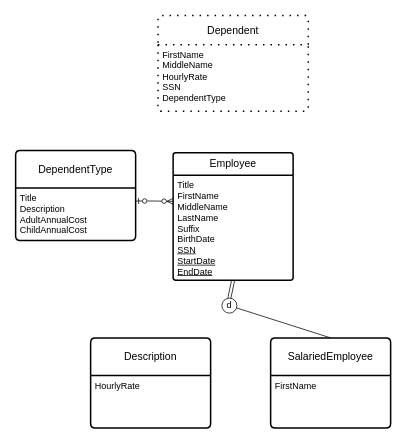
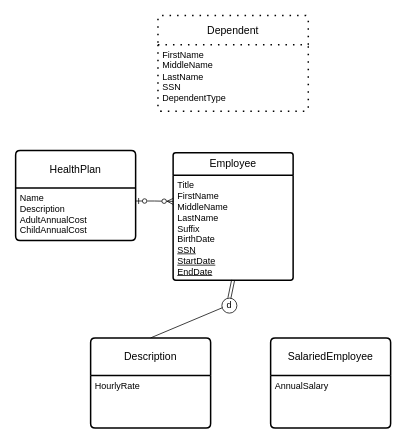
node "FirstName MiddleName HourlyRate SSN DependentType": label "FirstName MiddleName HourlyRate SSN DependentType" -> "FirstName MiddleName LastName SSN DependentType"
node "DependentType": label "DependentType" -> "HealthPlan"
node "Title Description AdultAnnualCost ChildAnnualCost": label "Title Description AdultAnnualCost ChildAnnualCost" -> "Name Description AdultAnnualCost ChildAnnualCost"
edge "d" -- "Description": added
edge "d" -- "SalariedEmployee": removed
node "FirstName": label "FirstName" -> "AnnualSalary"
